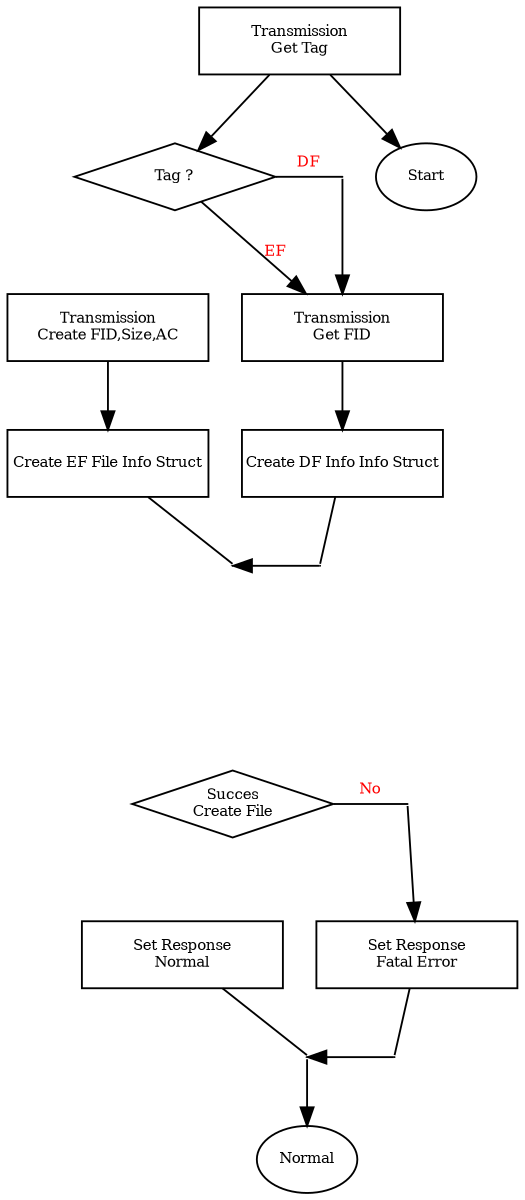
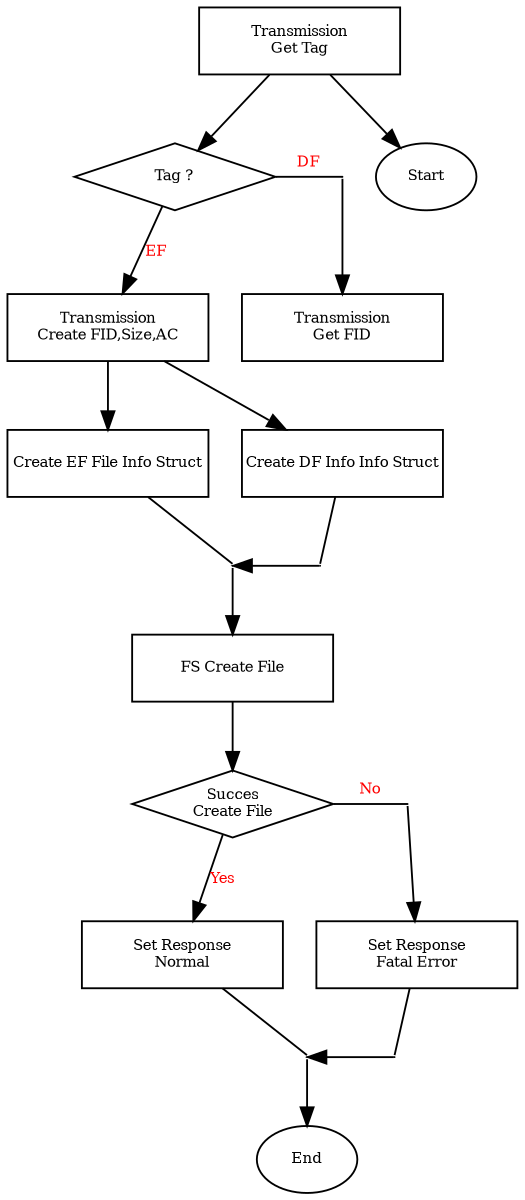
edge "Tag ?" -> "Transmission Get FID": now "Tag ?" -> "Transmission Create FID,Size,AC"
edge "Transmission Get FID" -> "Create DF Info Info Struct": now "Transmission Create FID,Size,AC" -> "Create DF Info Info Struct"
node "FS Create File": added
edge "Succes Create File" -> "Set Response Normal": added, label "Yes"
node "Normal": label "Normal" -> "End"
